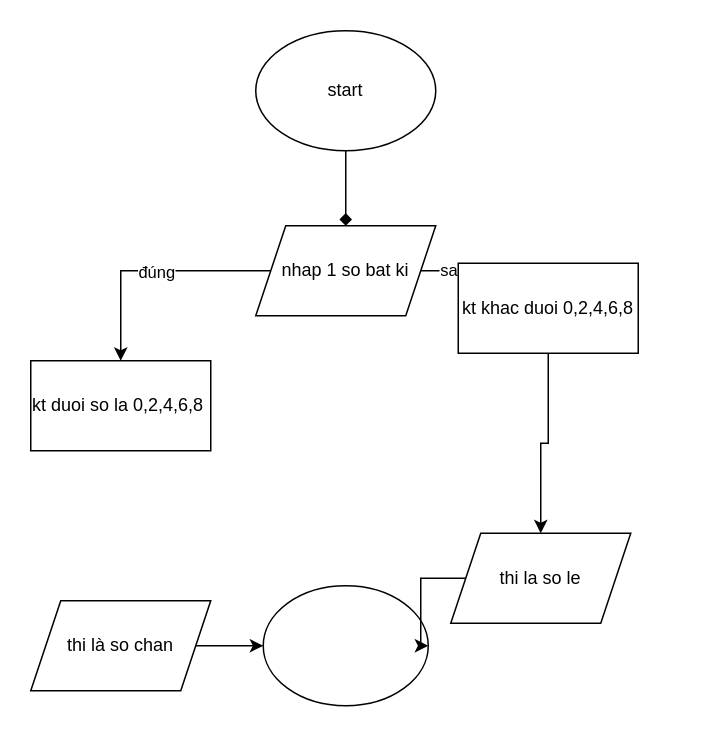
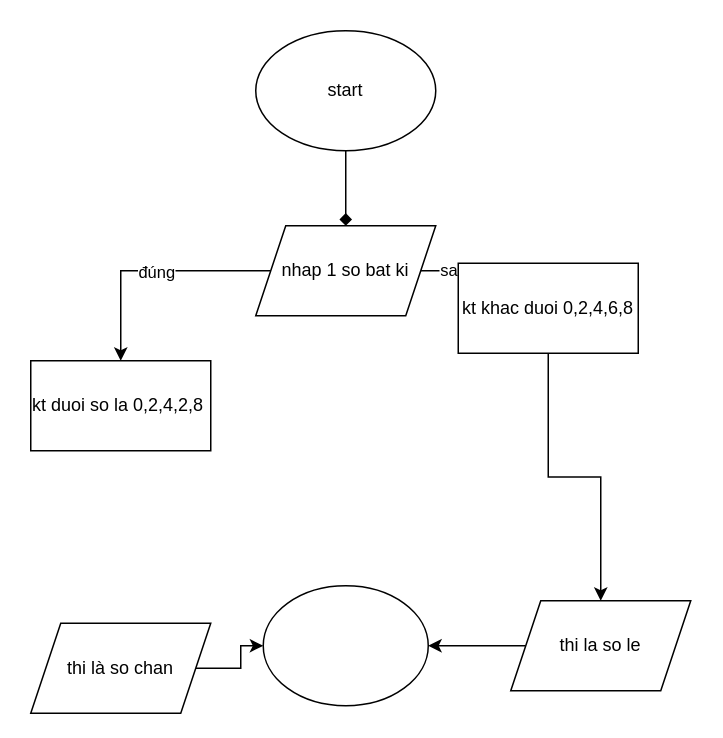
node "kt duoi so la 0,2,4,6,8": label "kt duoi so la 0,2,4,6,8" -> "kt duoi so la 0,2,4,2,8"
node "thi la so le": moved (541, 578) -> (601, 646)
node "thi là so chan": moved (121, 646) -> (121, 668)
